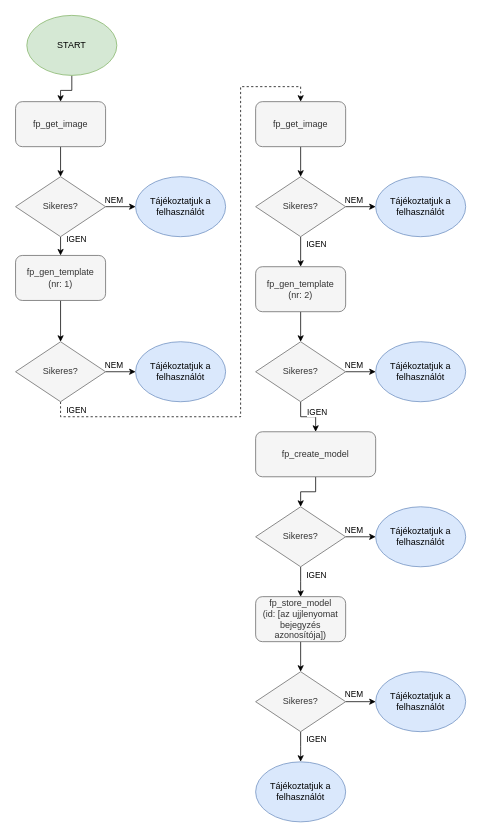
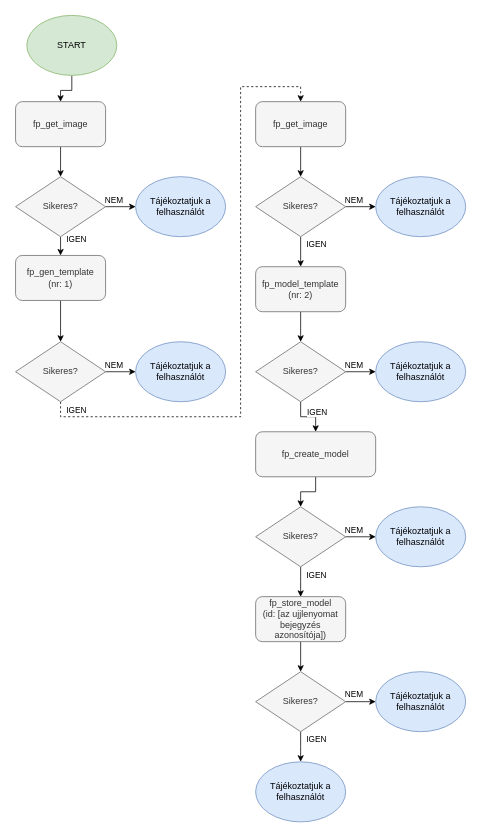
node "fp_gen_template (nr: 2)": label "fp_gen_template (nr: 2)" -> "fp_model_template (nr: 2)"
